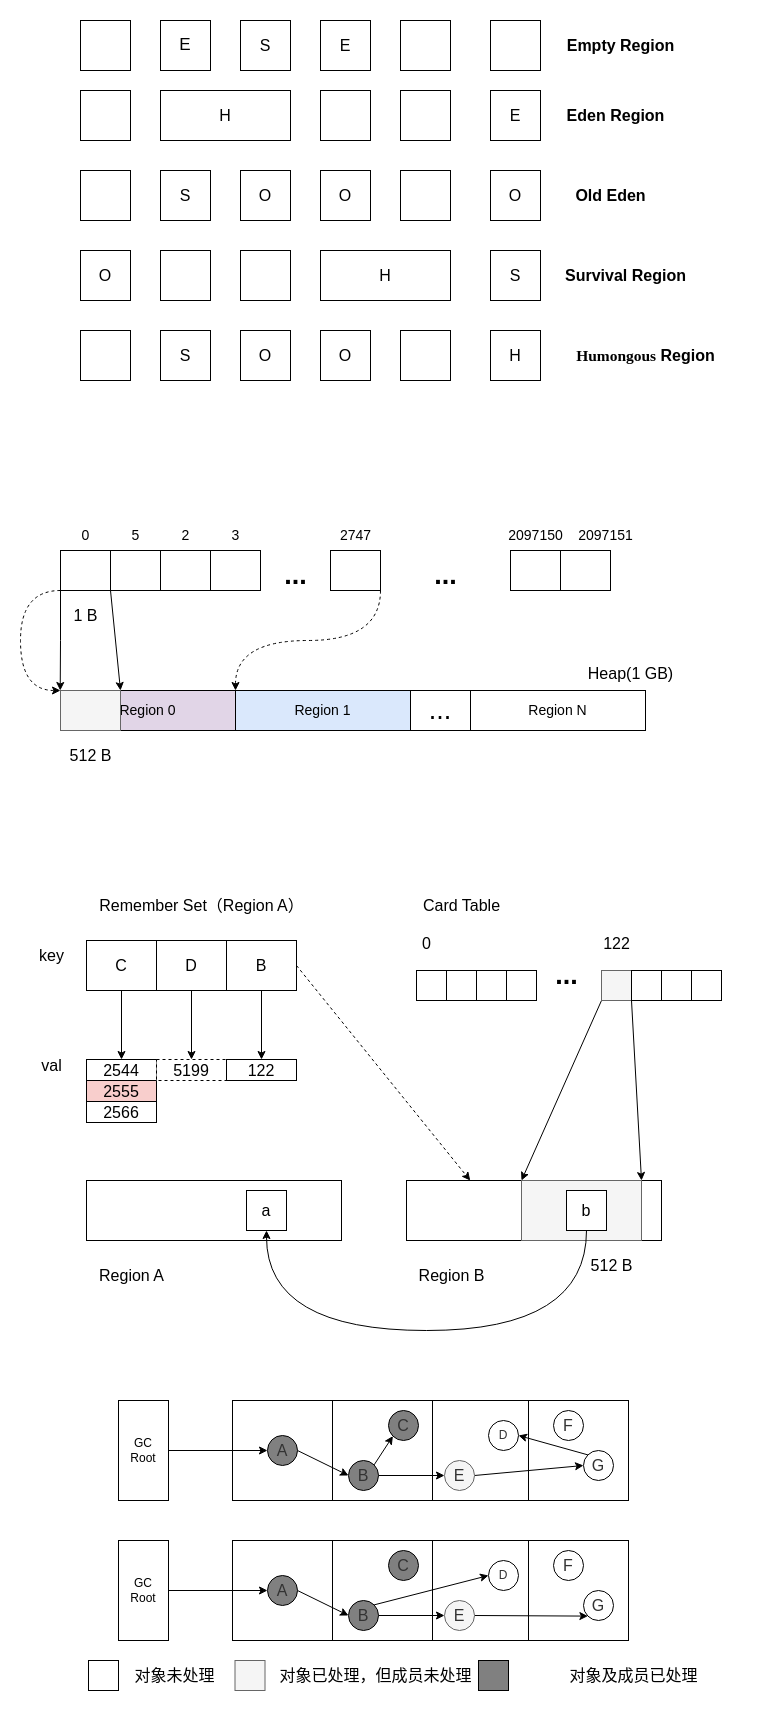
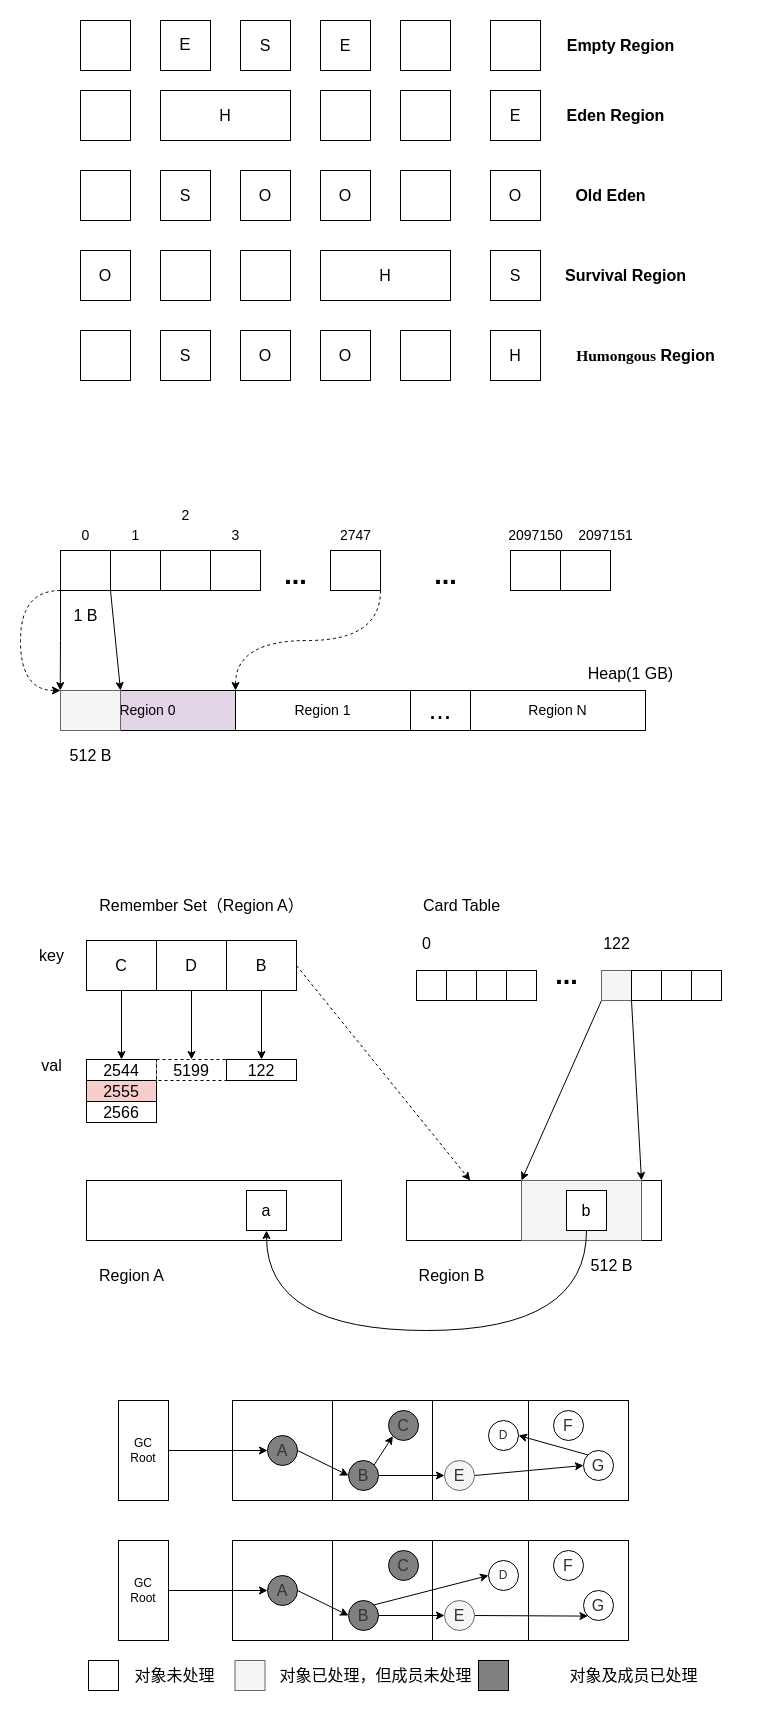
node "5": label "5" -> "1"
node "2": moved (186, 536) -> (186, 516)
node "Region 1": fillcolor #dae8fc -> #ffffff
